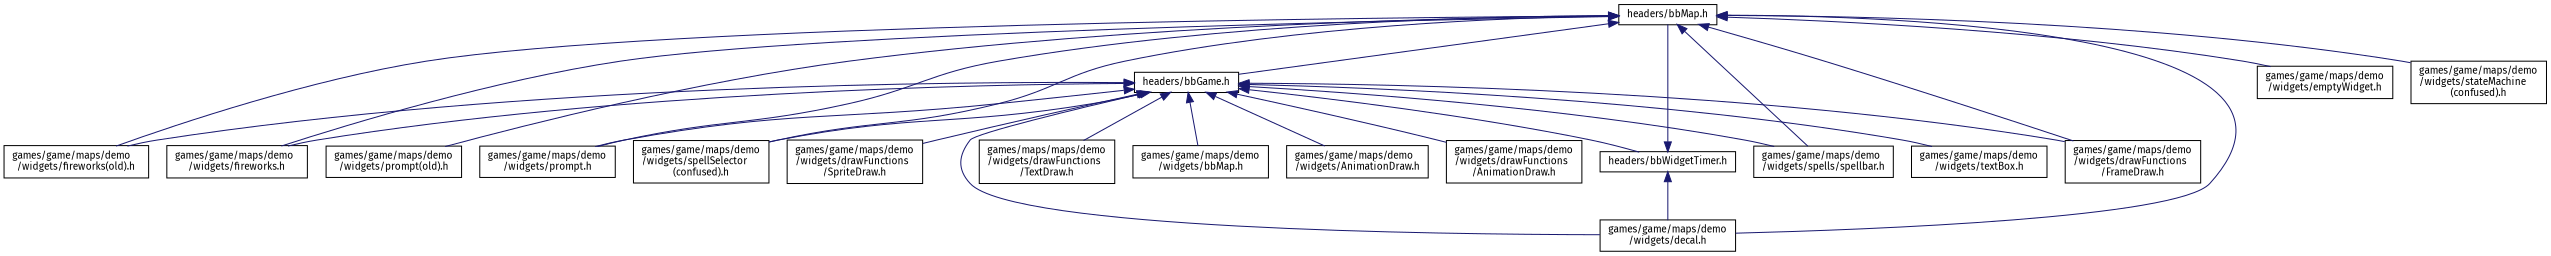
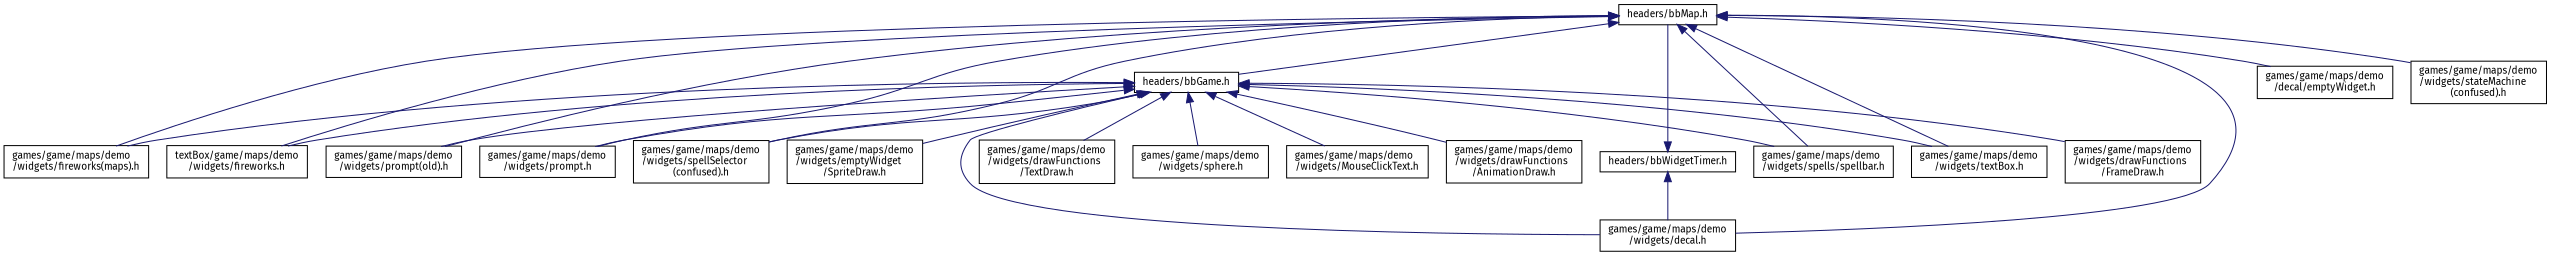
edge "games/game/maps/demo /widgets/drawFunctions /FrameDraw.h" -> "headers/bbMap.h": now "games/game/maps/demo /widgets/textBox.h" -> "headers/bbMap.h"
node "games/game/maps/demo /widgets/emptyWidget.h": label "games/game/maps/demo /widgets/emptyWidget.h" -> "games/game/maps/demo /decal/emptyWidget.h"
edge "headers/bbWidgetTimer.h" -> "headers/bbGame.h": now "games/game/maps/demo /widgets/prompt(old).h" -> "headers/bbGame.h"
node "games/game/maps/demo /widgets/fireworks(old).h": label "games/game/maps/demo /widgets/fireworks(old).h" -> "games/game/maps/demo /widgets/fireworks(maps).h"
node "games/game/maps/demo /widgets/fireworks.h": label "games/game/maps/demo /widgets/fireworks.h" -> "textBox/game/maps/demo /widgets/fireworks.h"
node "games/game/maps/demo /widgets/drawFunctions /SpriteDraw.h": label "games/game/maps/demo /widgets/drawFunctions /SpriteDraw.h" -> "games/game/maps/demo /widgets/emptyWidget /SpriteDraw.h"
node "games/maps/maps/demo /widgets/drawFunctions /TextDraw.h": label "games/maps/maps/demo /widgets/drawFunctions /TextDraw.h" -> "games/game/maps/demo /widgets/drawFunctions /TextDraw.h"
node "games/game/maps/demo /widgets/bbMap.h": label "games/game/maps/demo /widgets/bbMap.h" -> "games/game/maps/demo /widgets/sphere.h"
node "games/game/maps/demo /widgets/AnimationDraw.h": label "games/game/maps/demo /widgets/AnimationDraw.h" -> "games/game/maps/demo /widgets/MouseClickText.h"
